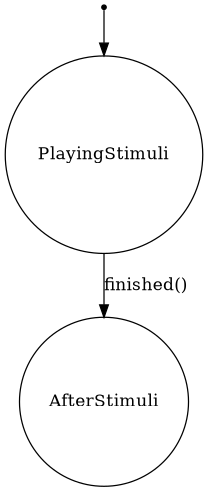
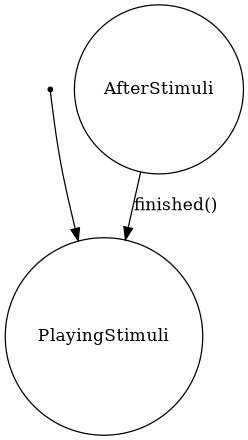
edge "PlayingStimuli" -> "AfterStimuli": reversed
